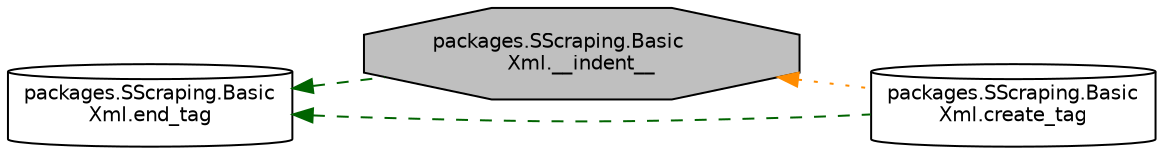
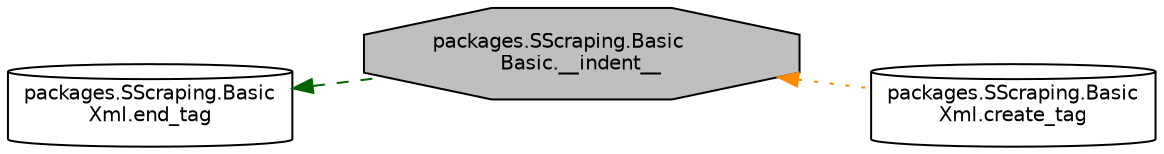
node "packages.SScraping.Basic Xml.__indent__": label "packages.SScraping.Basic Xml.__indent__" -> "packages.SScraping.Basic Basic.__indent__"
edge "packages.SScraping.Basic Xml.create_tag" -> "packages.SScraping.Basic Xml.end_tag": removed
